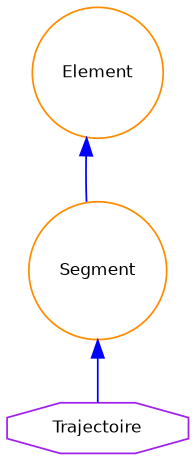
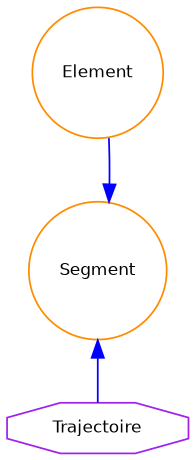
edge "Segment" -> "Element": reversed
